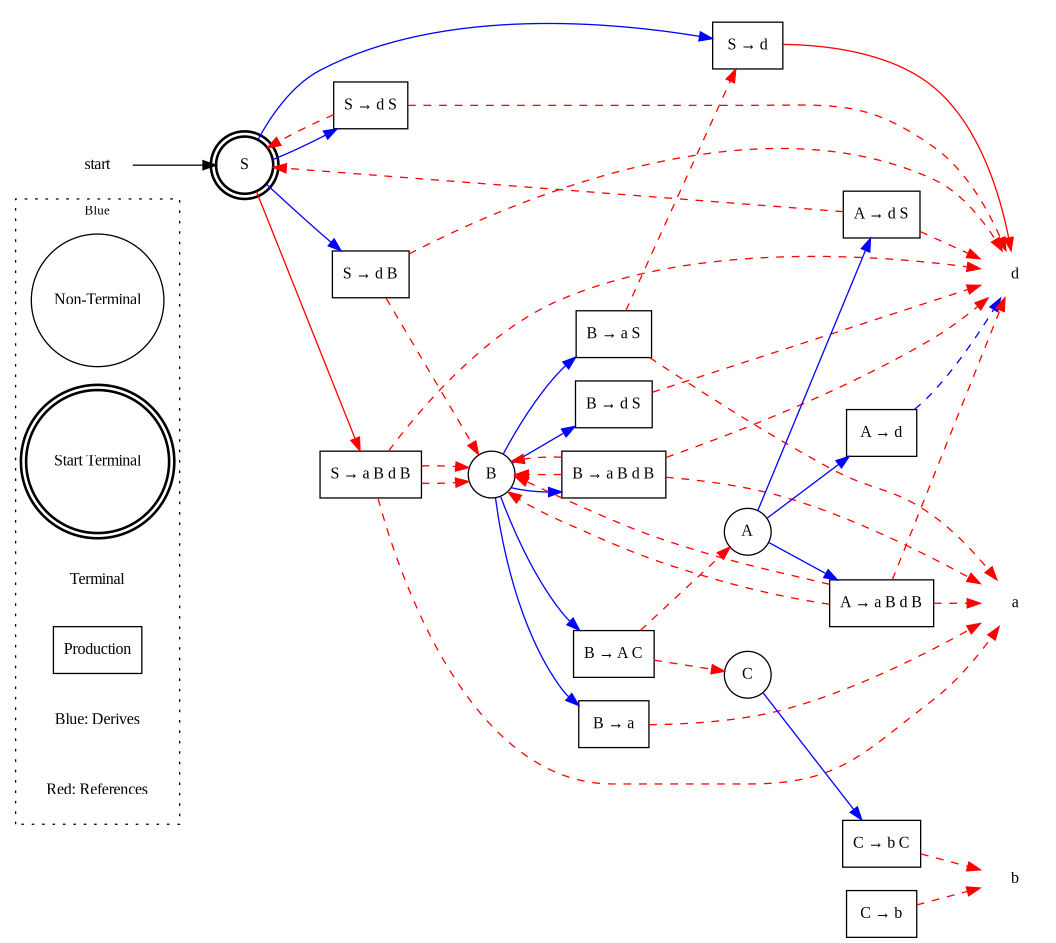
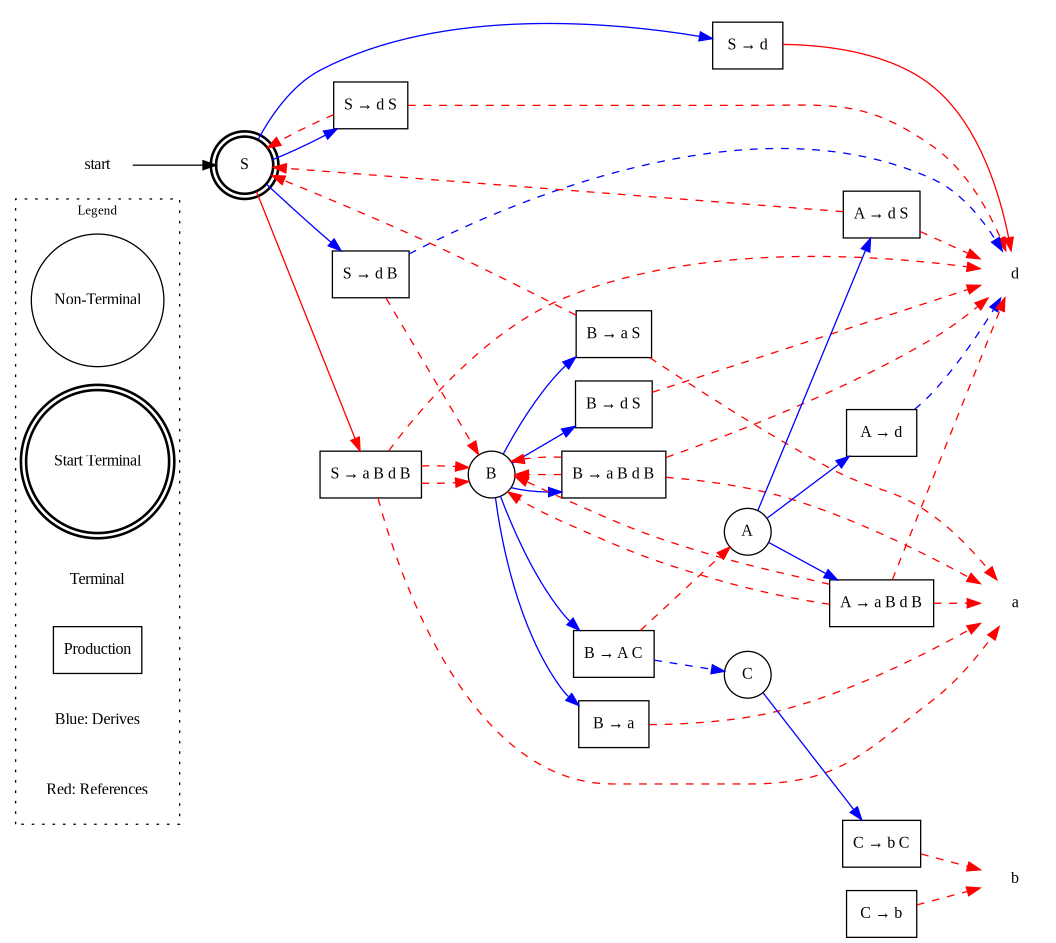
edge "S → d B" -> "d": color red -> blue
edge "B → a S" -> "S → d": now "B → a S" -> "S"
cluster "Blue": label "Blue" -> "Legend"
edge "B → A C" -> "C": color red -> blue
